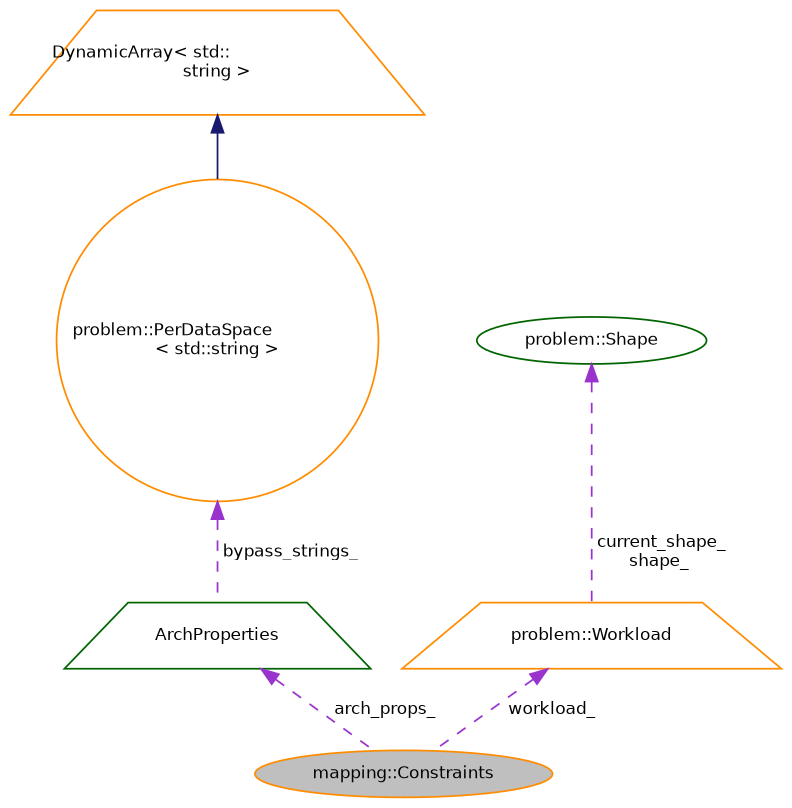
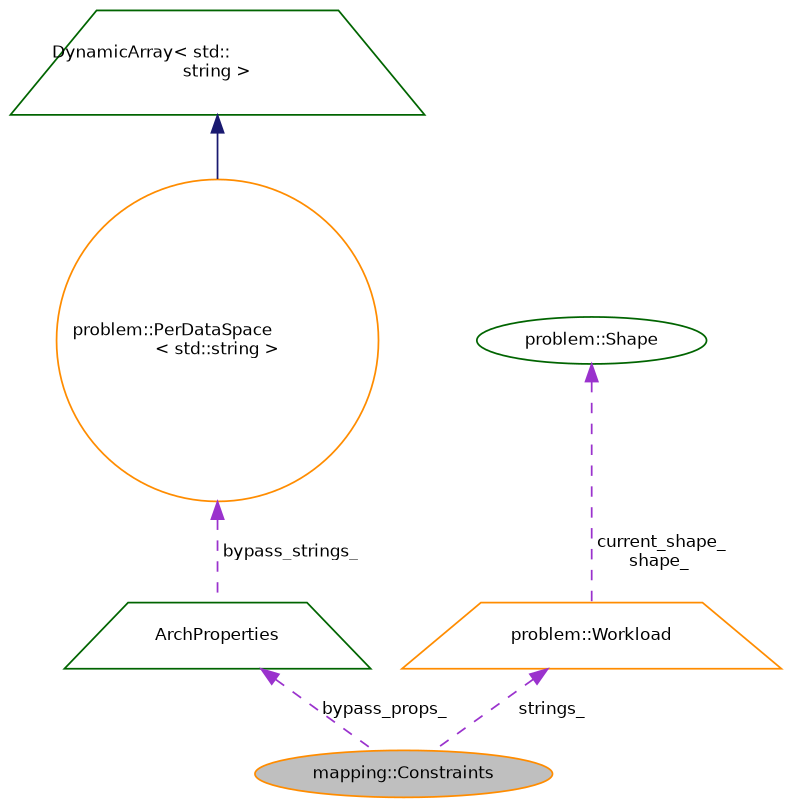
node "DynamicArray< std:: string >": color darkorange -> darkgreen
edge "mapping::Constraints" -> "ArchProperties": label " arch_props_" -> " bypass_props_"
edge "mapping::Constraints" -> "problem::Workload": label " workload_" -> " strings_"
